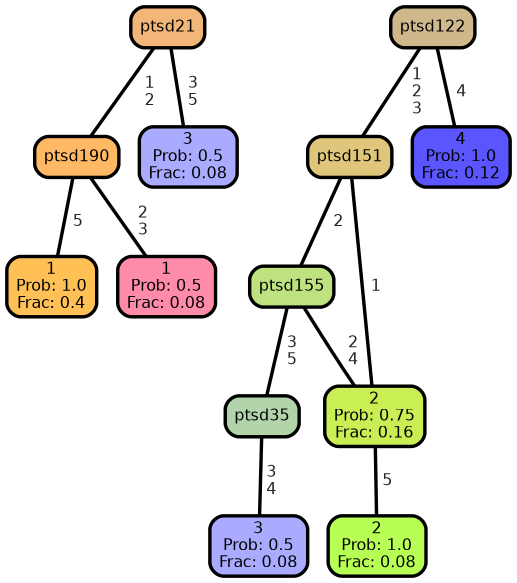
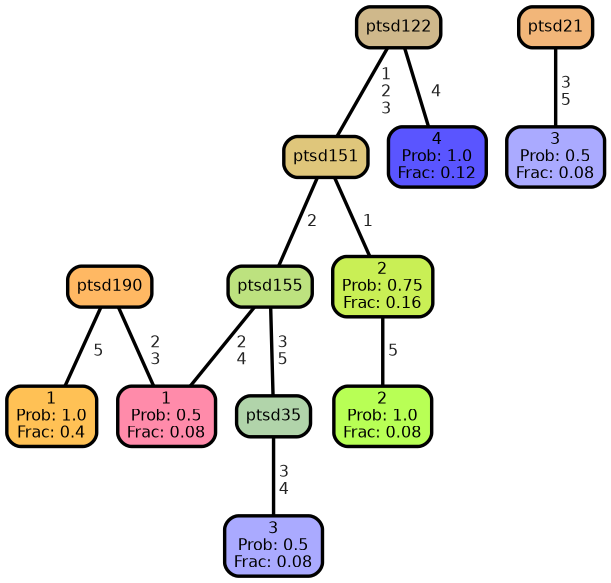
edge "ptsd21" -- "ptsd190": removed, label "1 2"
edge "ptsd155" -- "2 Prob: 0.75 Frac: 0.16": now "ptsd155" -- "1 Prob: 0.5 Frac: 0.08"
